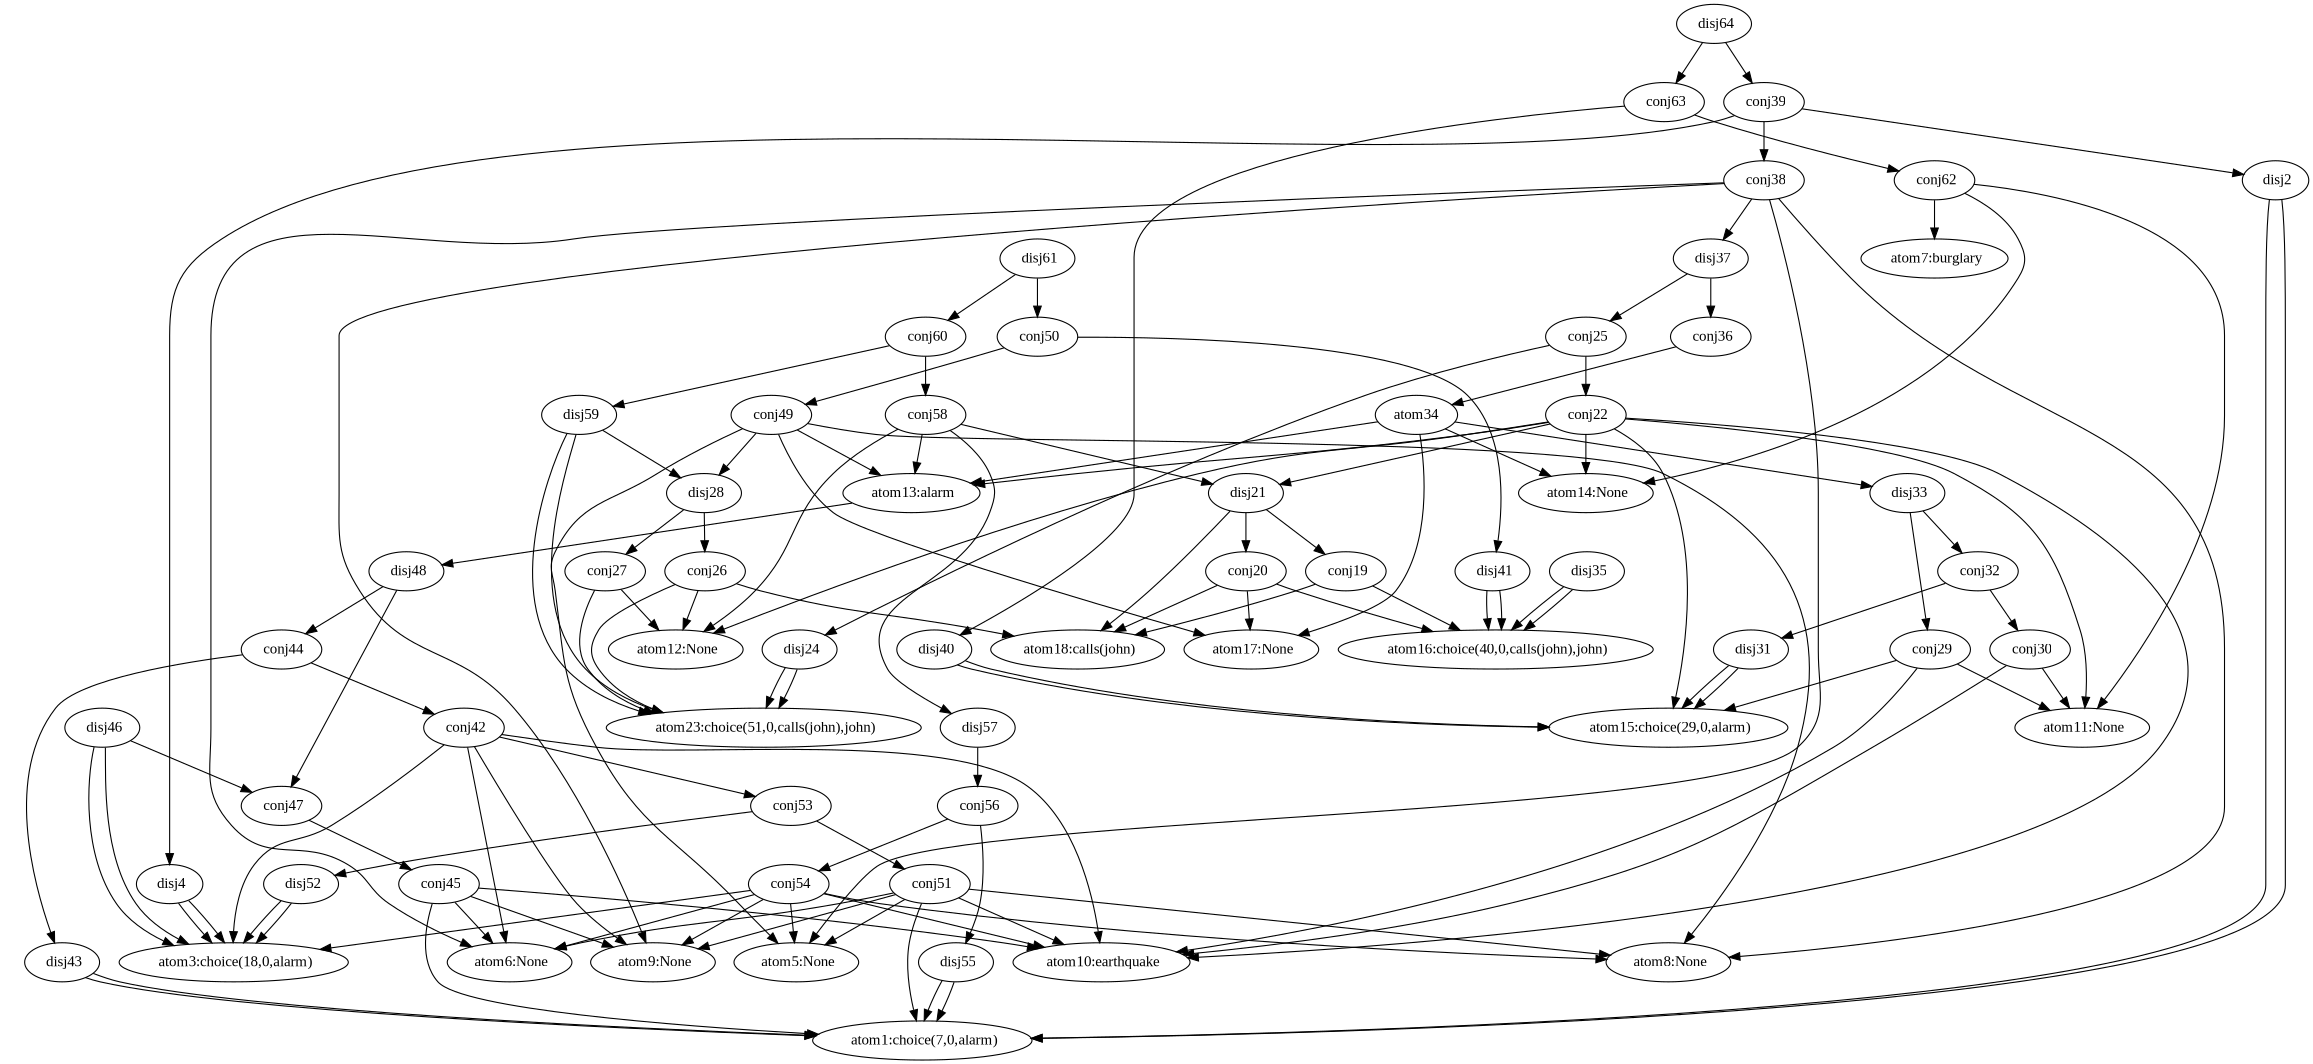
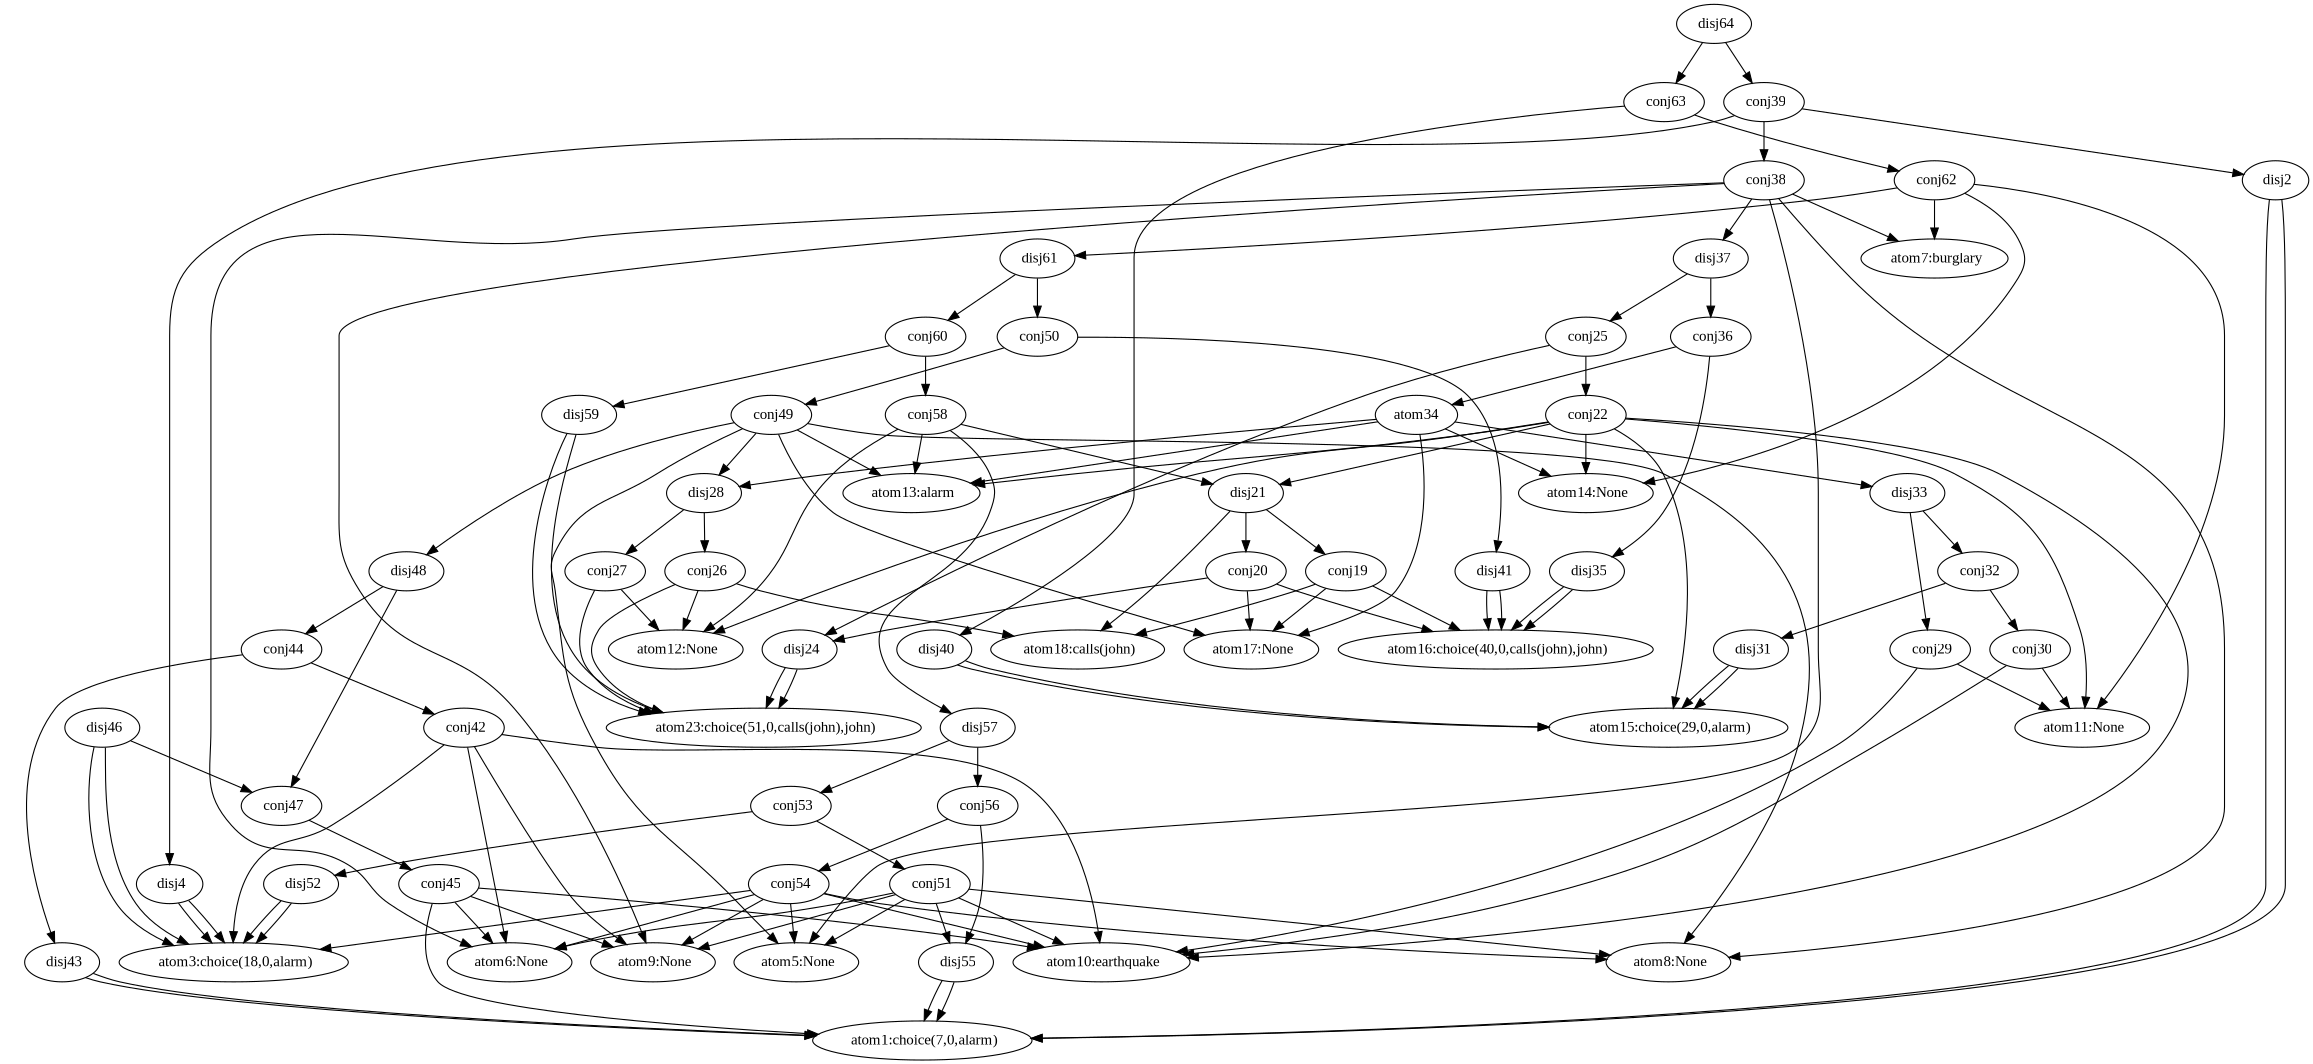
edge "conj38" -> "atom7:burglary": added
edge "conj62" -> "disj61": added
edge "conj36" -> "disj35": added
edge "disj59" -> "disj28": now "atom34" -> "disj28"
edge "atom13:alarm" -> "disj48": now "conj49" -> "disj48"
edge "conj20" -> "atom18:calls(john)": now "conj20" -> "disj24"
edge "conj19" -> "atom17:None": added
edge "conj29" -> "atom15:choice(29,0,alarm)": removed
edge "conj42" -> "conj53": now "disj57" -> "conj53"
edge "conj51" -> "atom1:choice(7,0,alarm)": now "conj51" -> "disj55"
